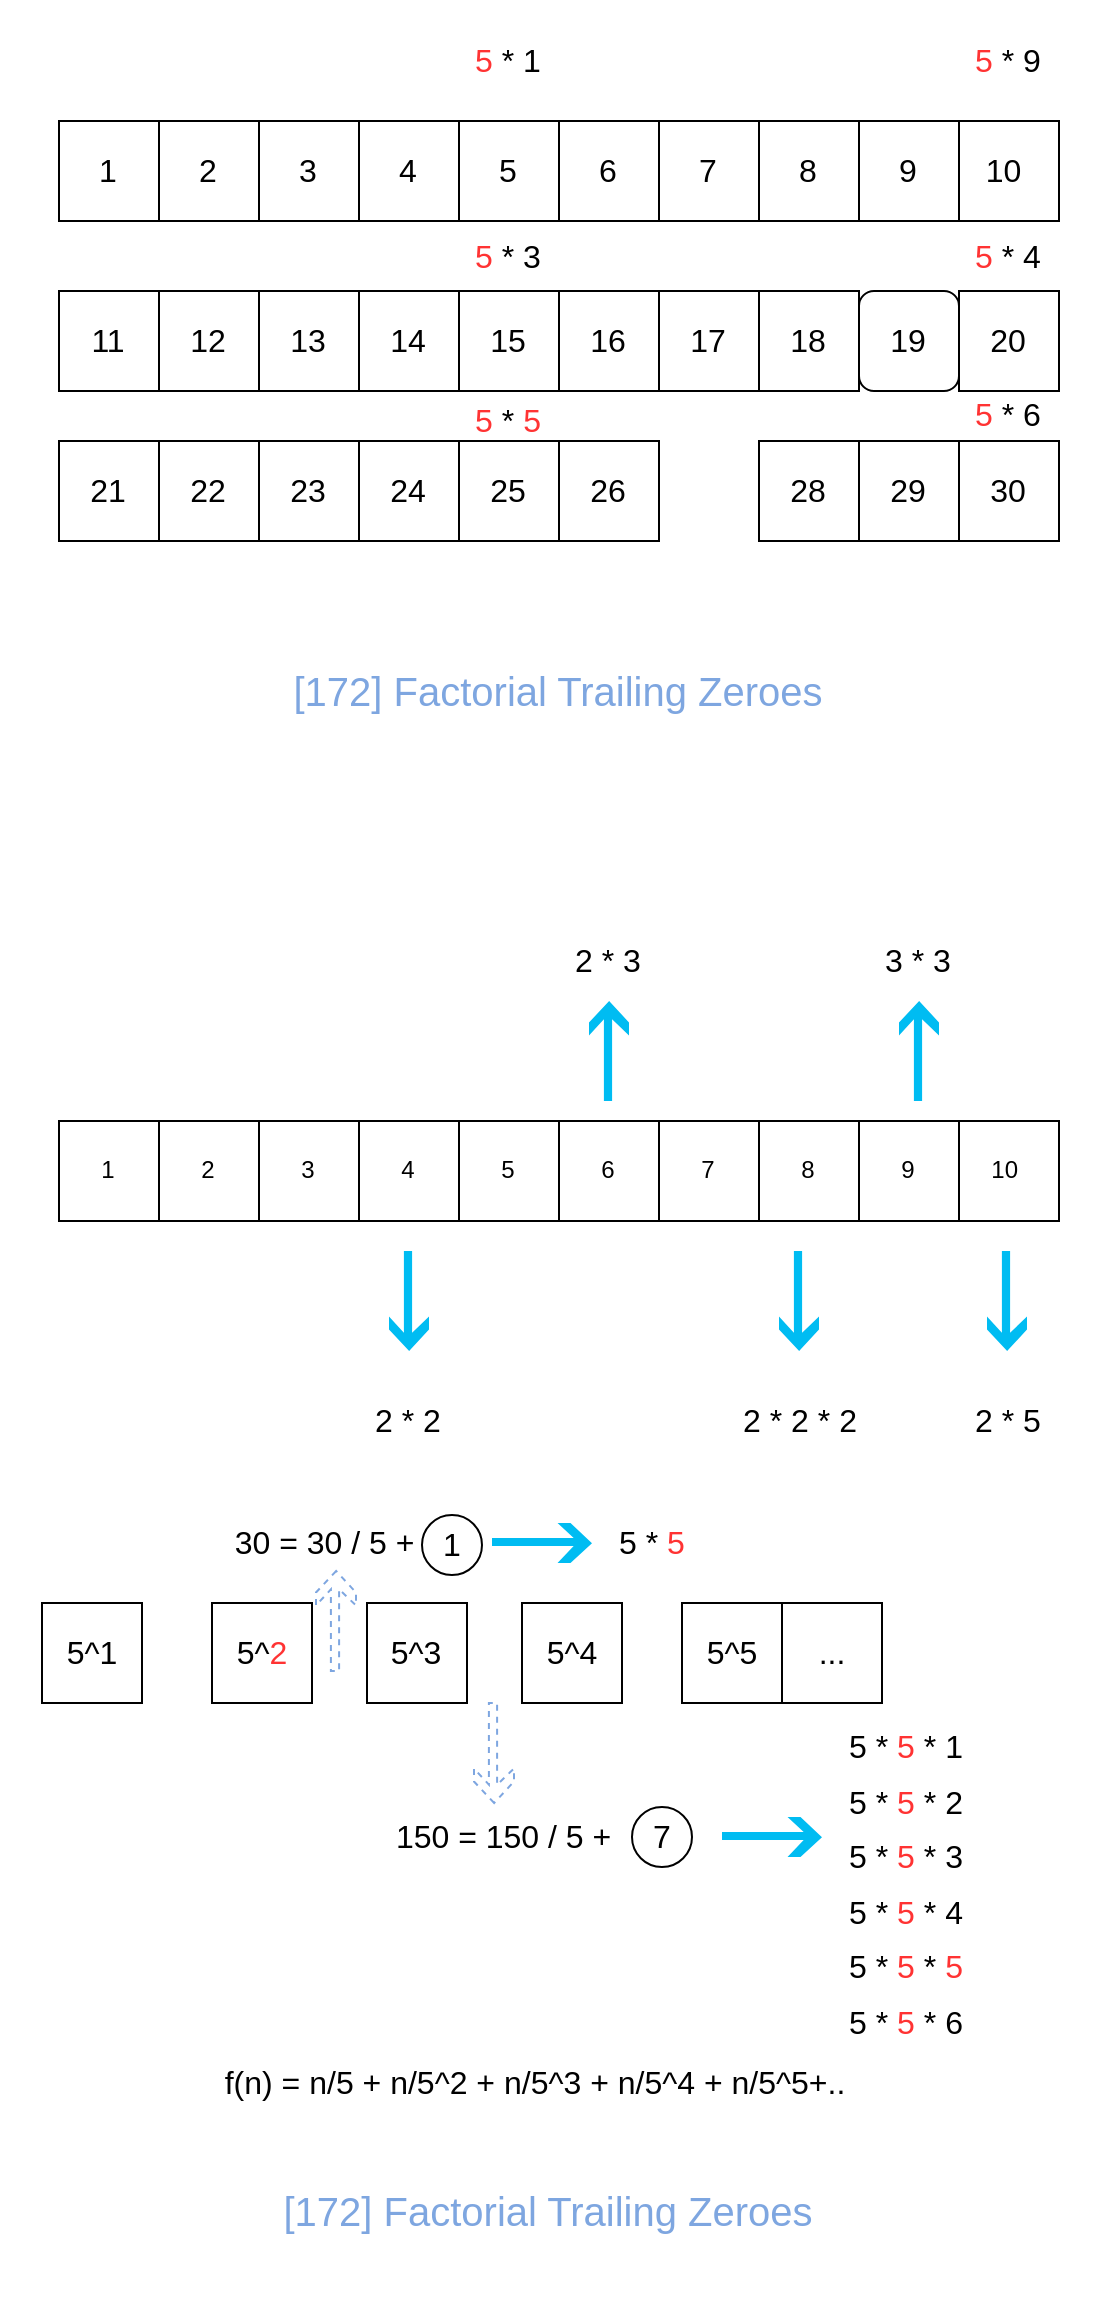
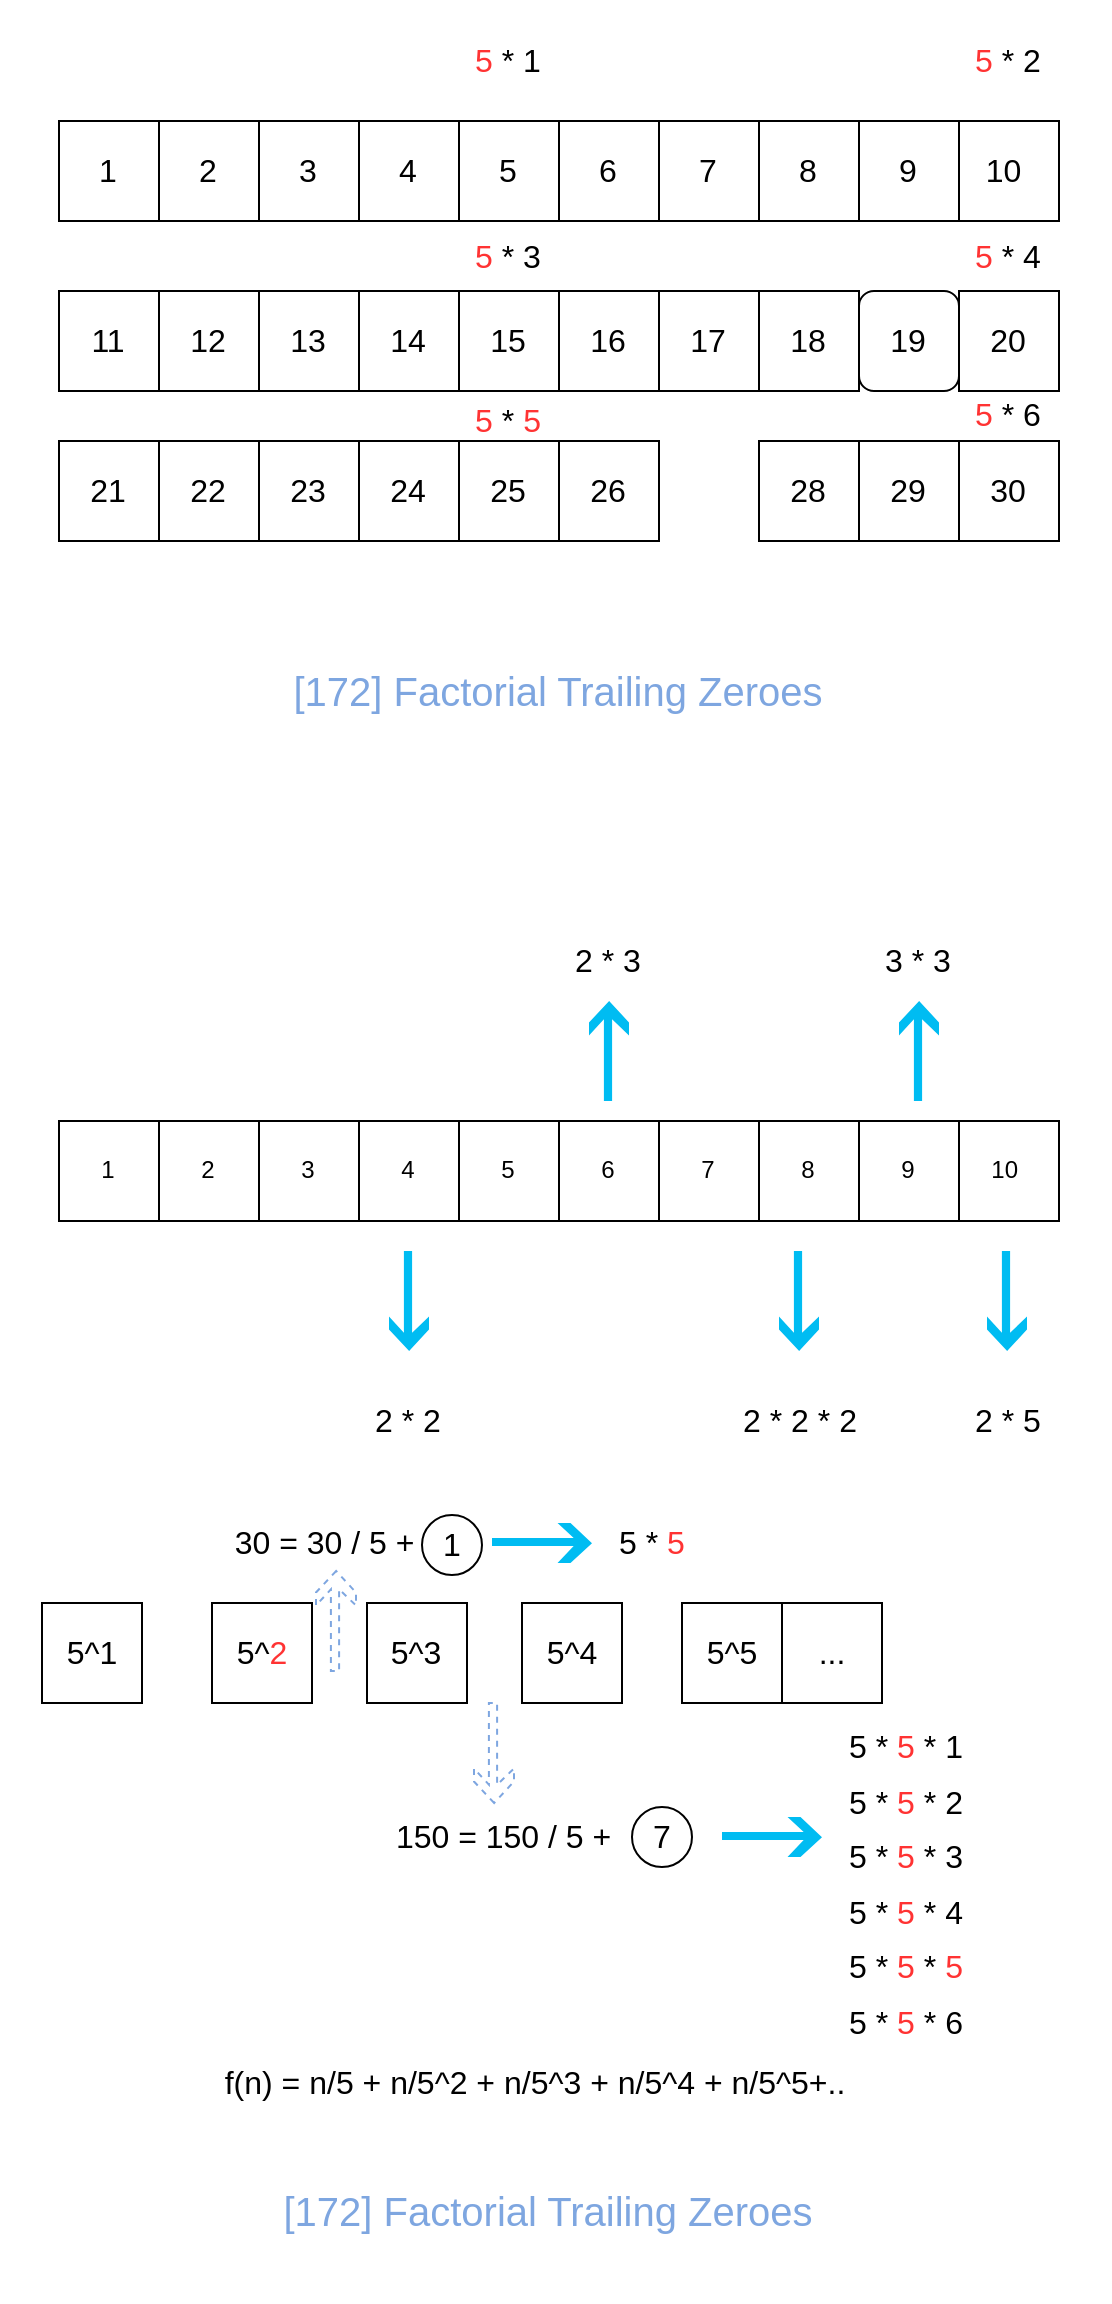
node "5 * 9": label "5 * 9" -> "5 * 2"
